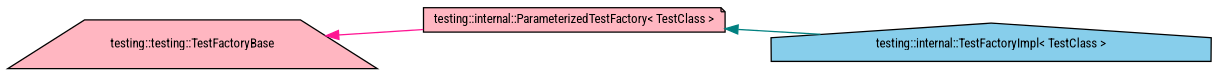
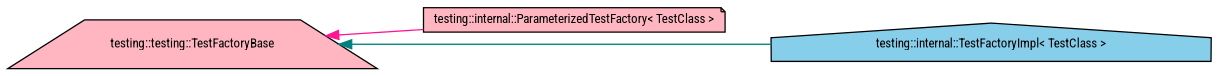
edge "testing::internal::TestFactoryImpl< TestClass >" -> "testing::internal::ParameterizedTestFactory< TestClass >": now "testing::internal::TestFactoryImpl< TestClass >" -> "testing::testing::TestFactoryBase"
